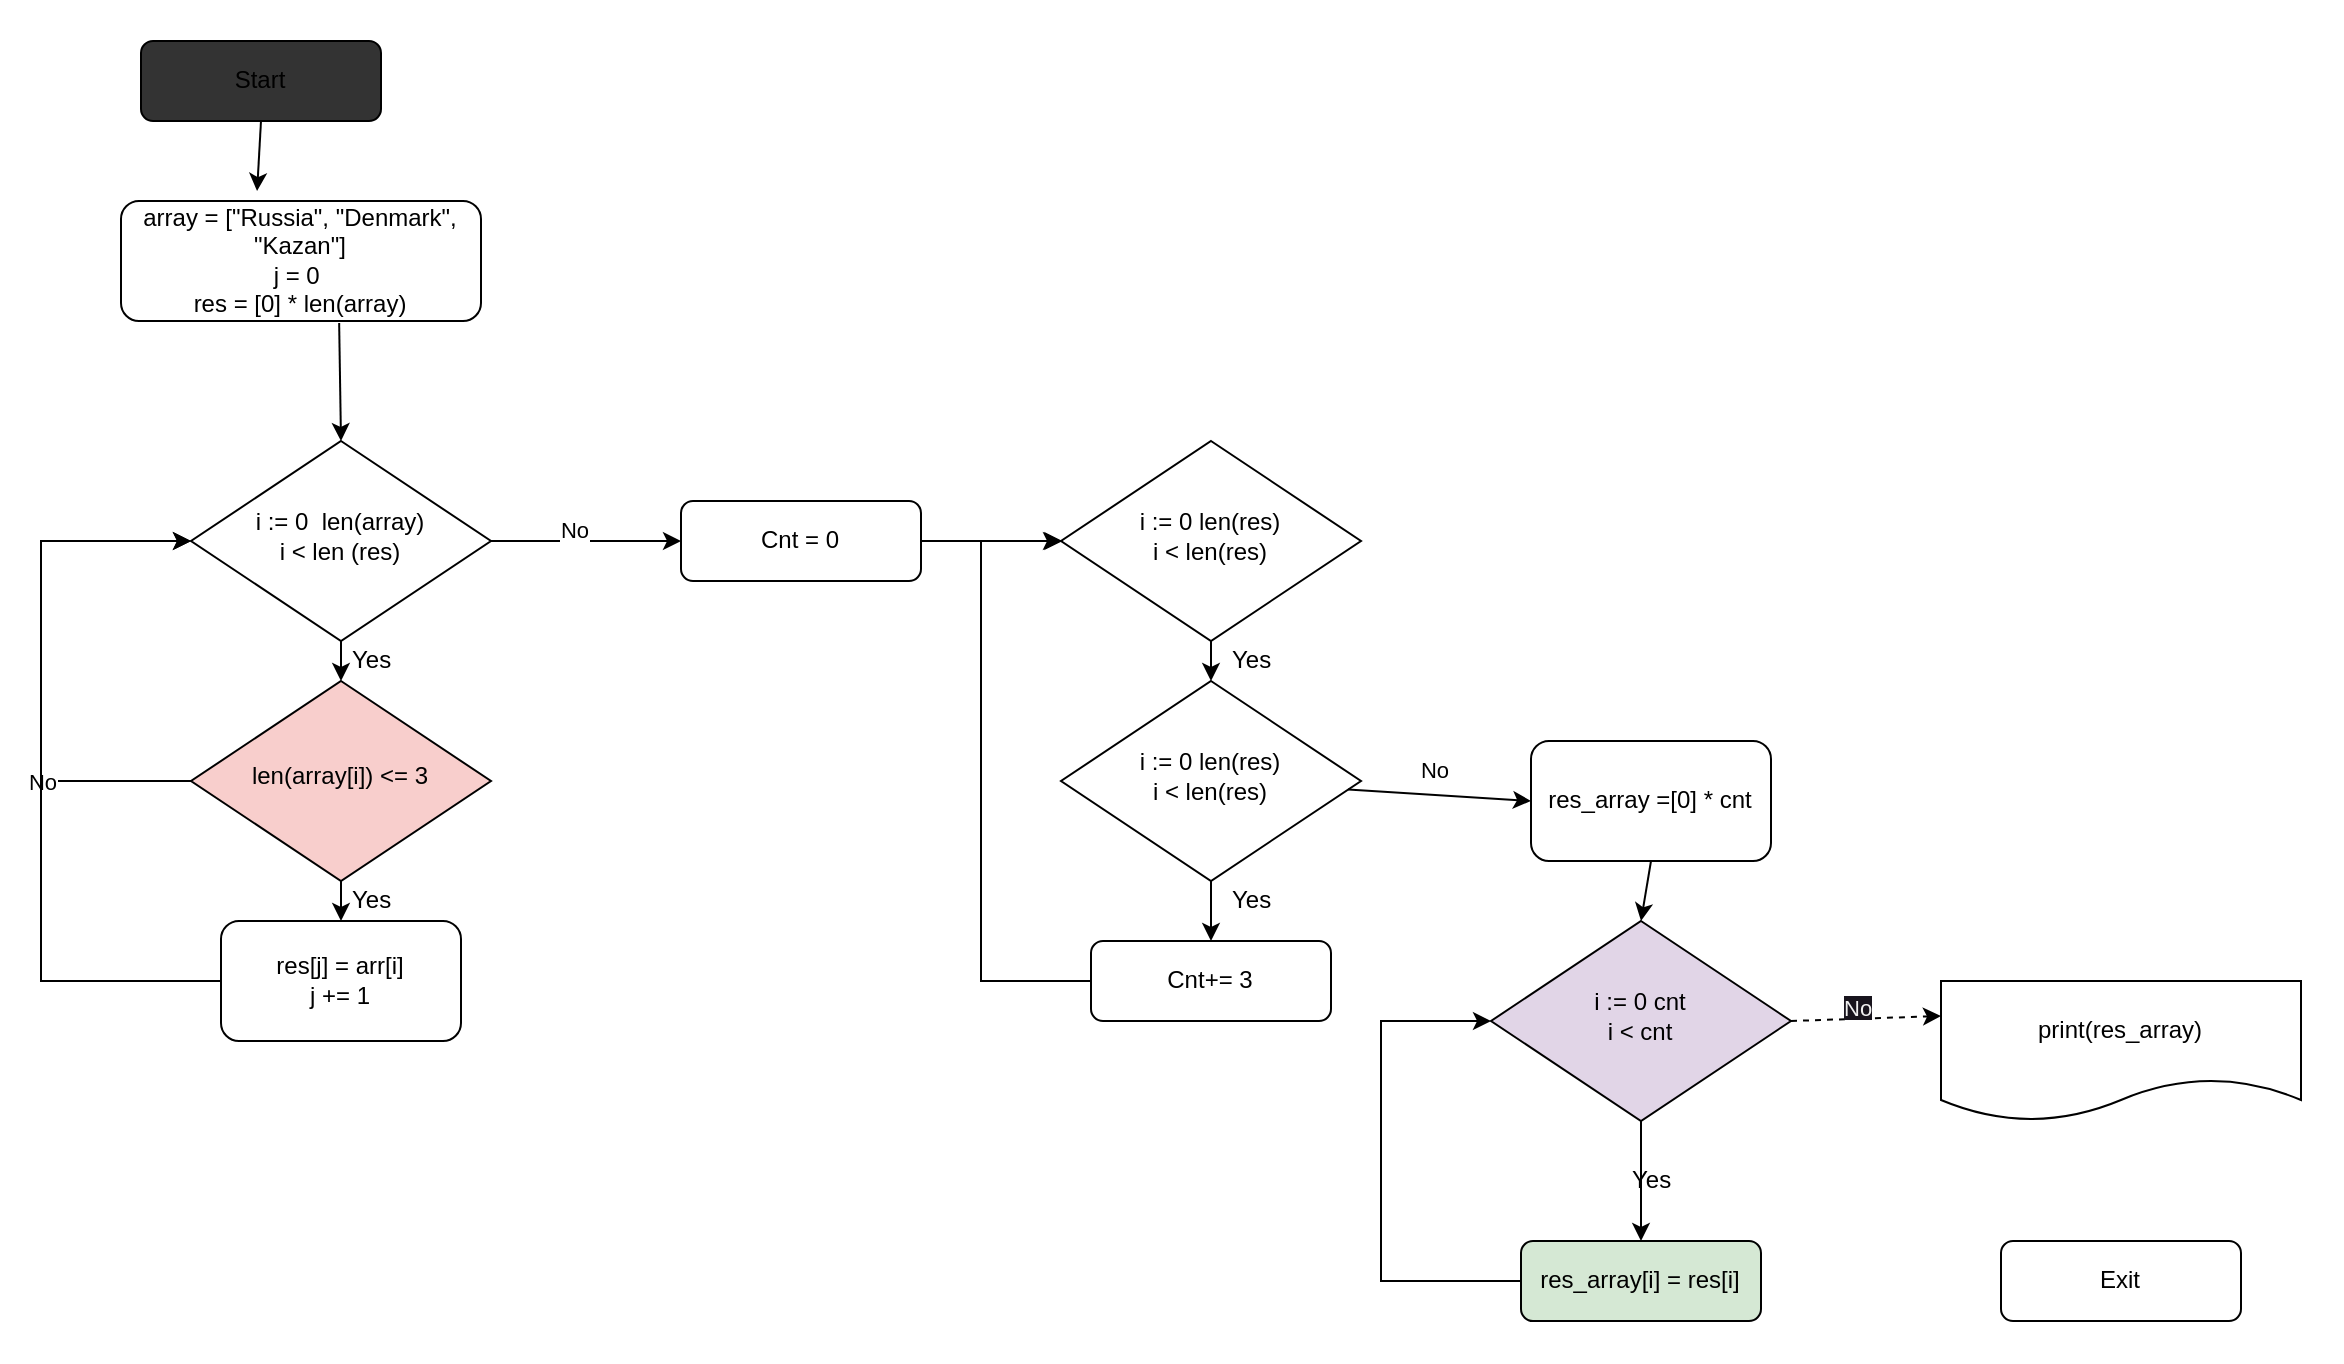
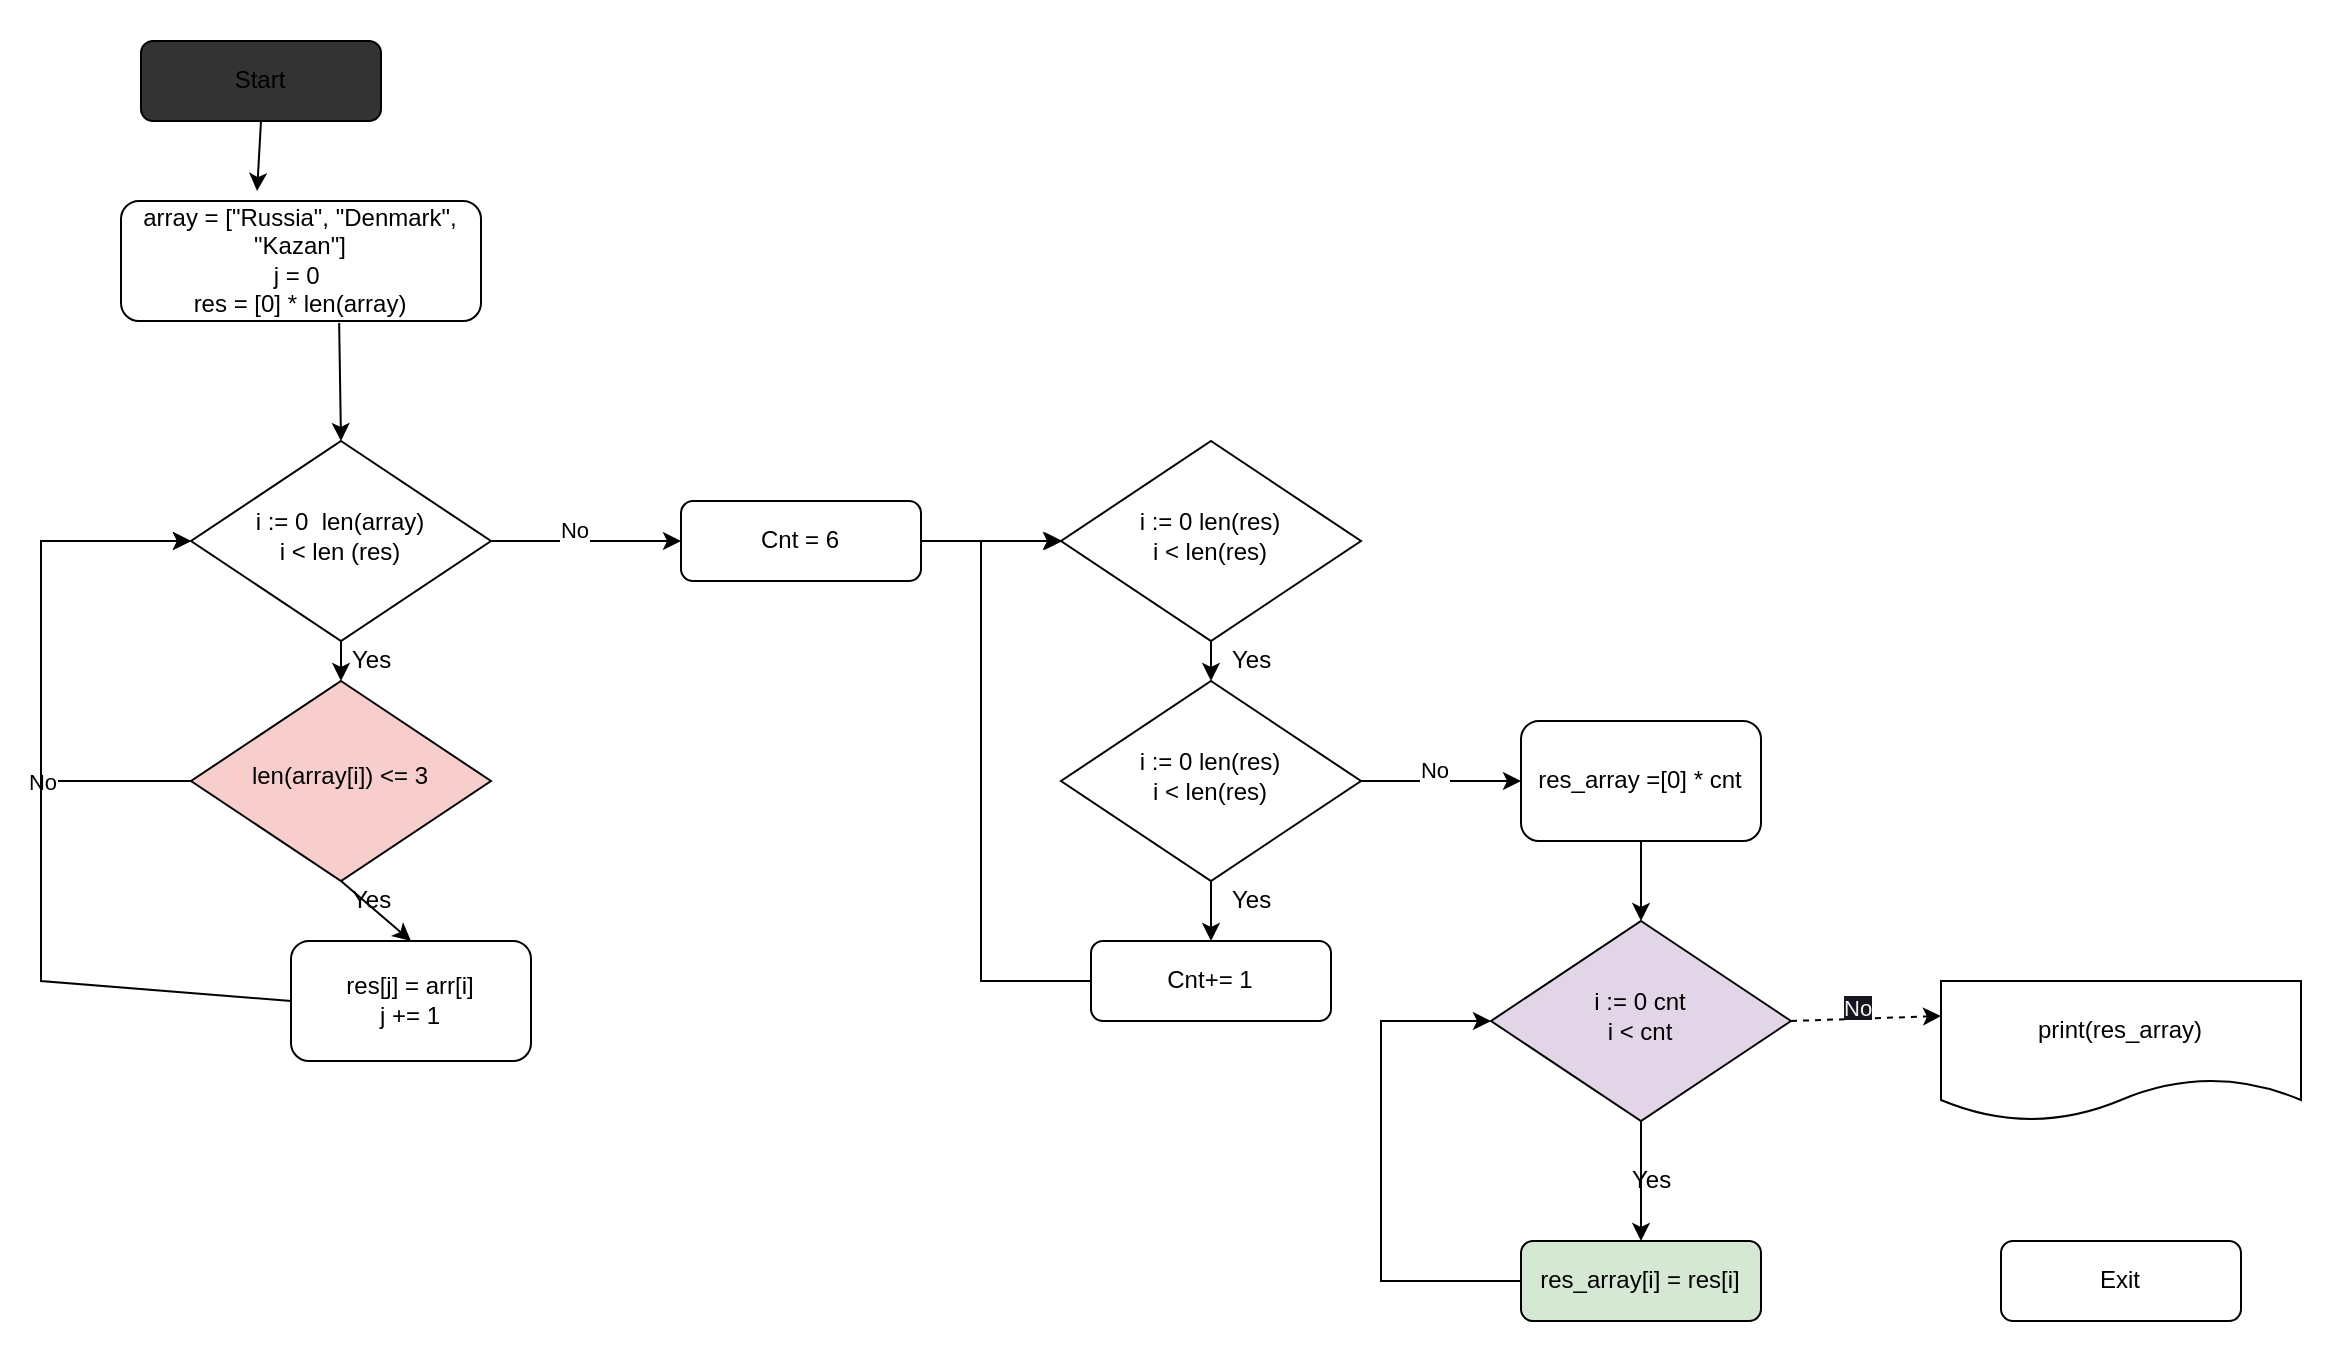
node "Cnt = 0": label "Cnt = 0" -> "Cnt = 6"
node "res_array =[0] * cnt": moved (1651, 801) -> (1641, 781)
node "res[j] = arr[i] j += 1": moved (341, 981) -> (411, 1001)
node "Cnt+= 3": label "Cnt+= 3" -> "Cnt+= 1"
